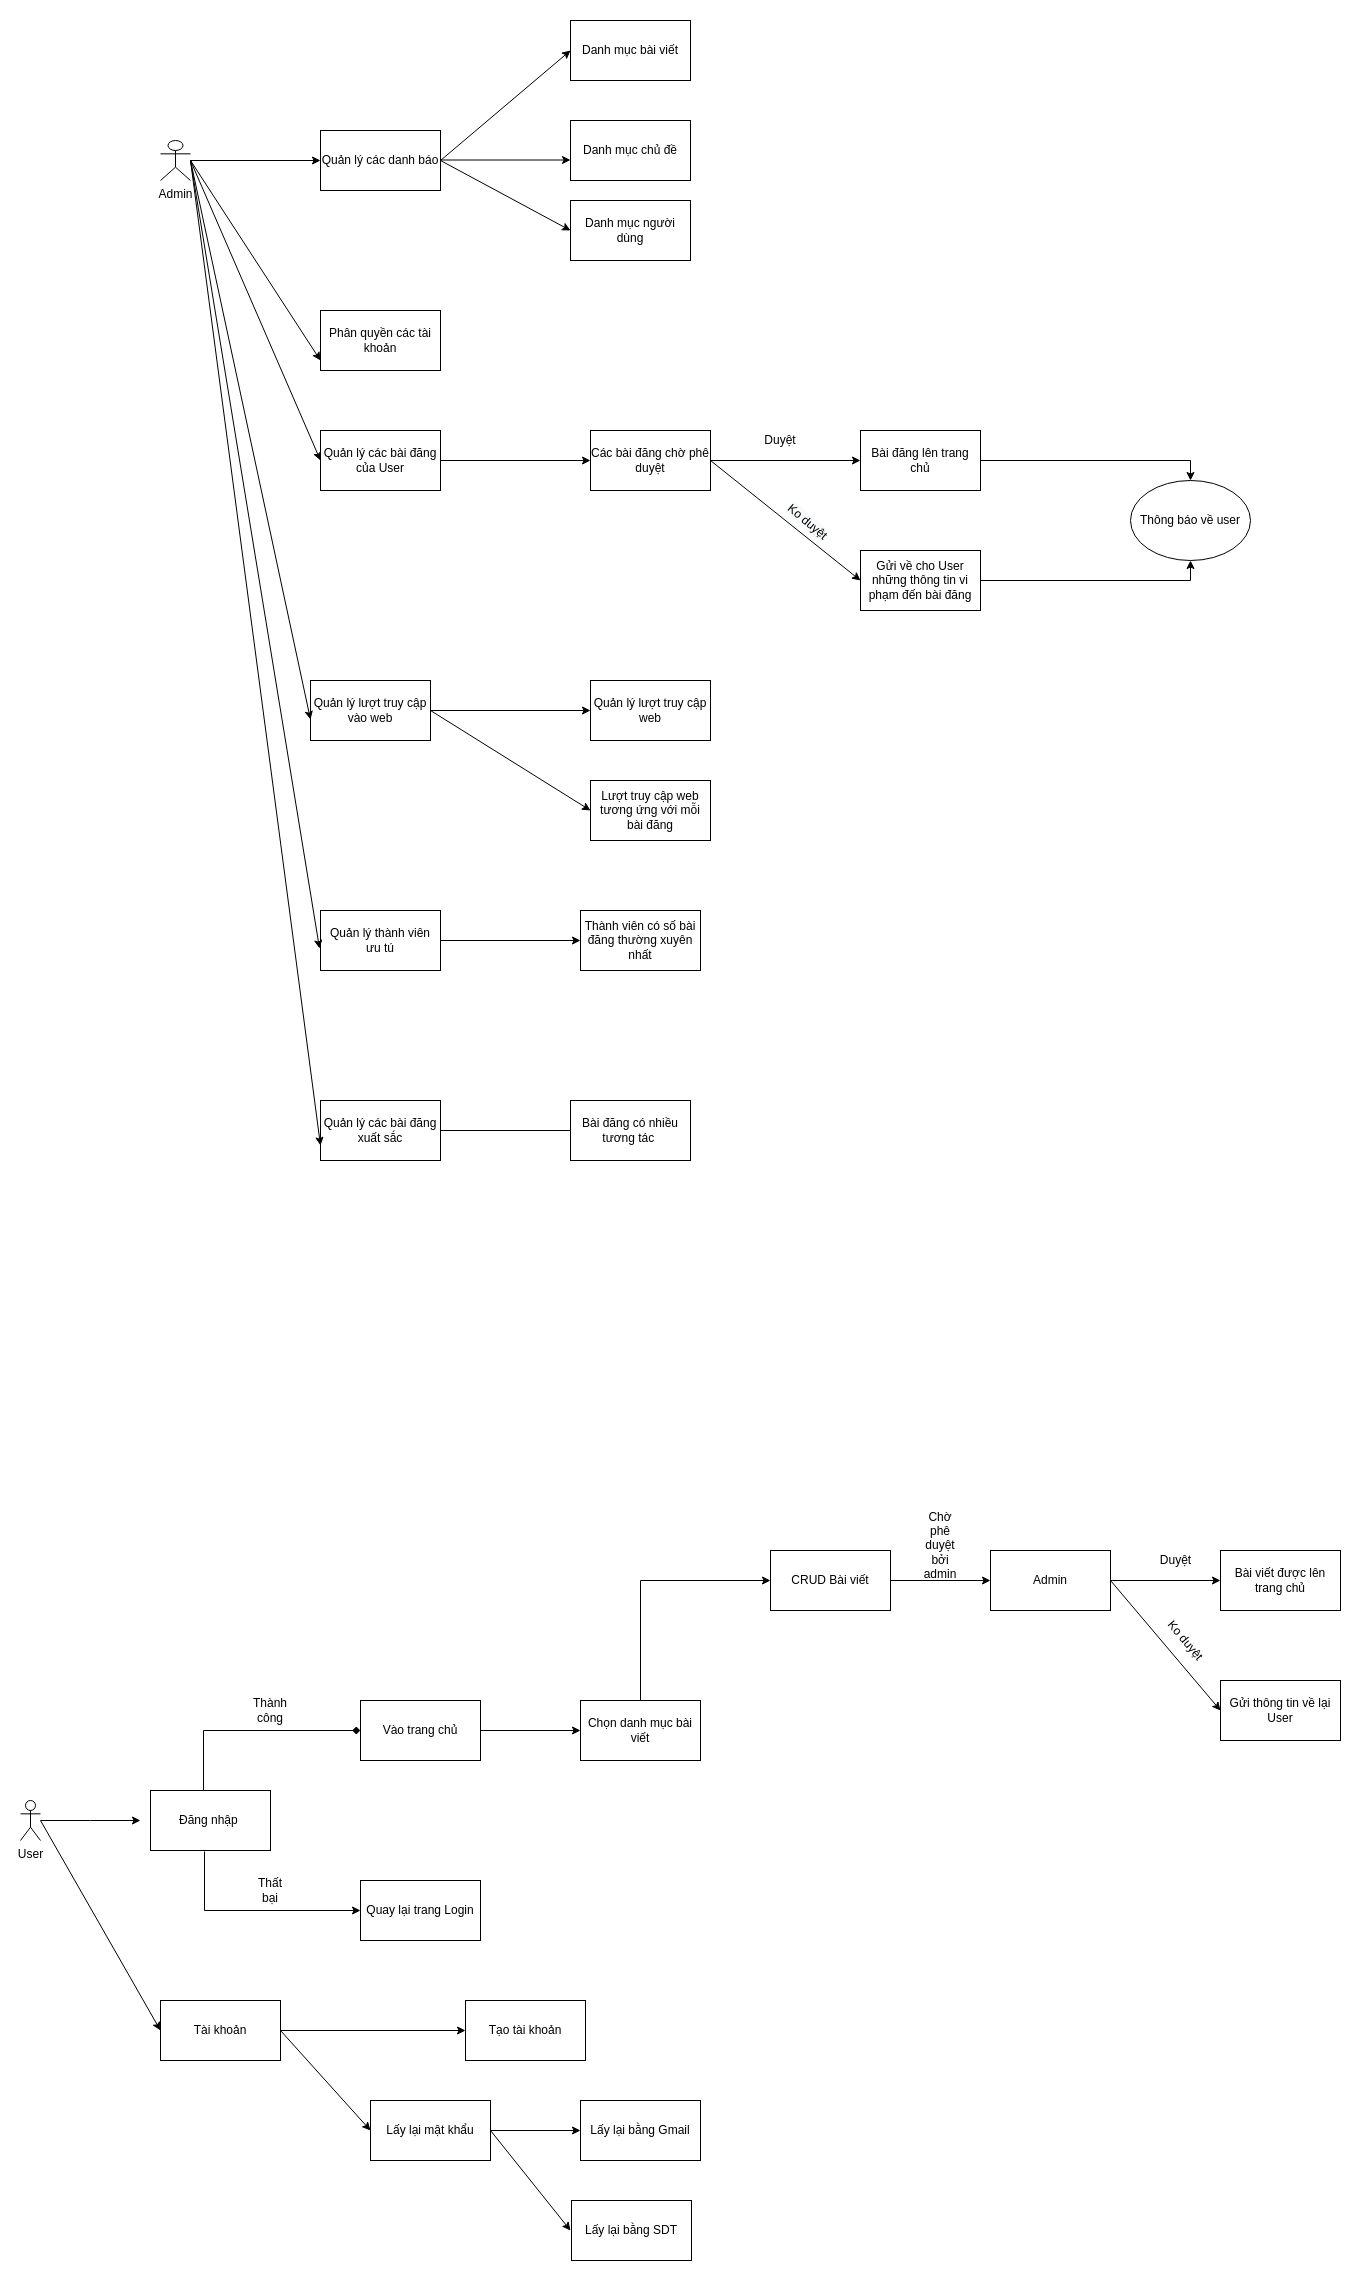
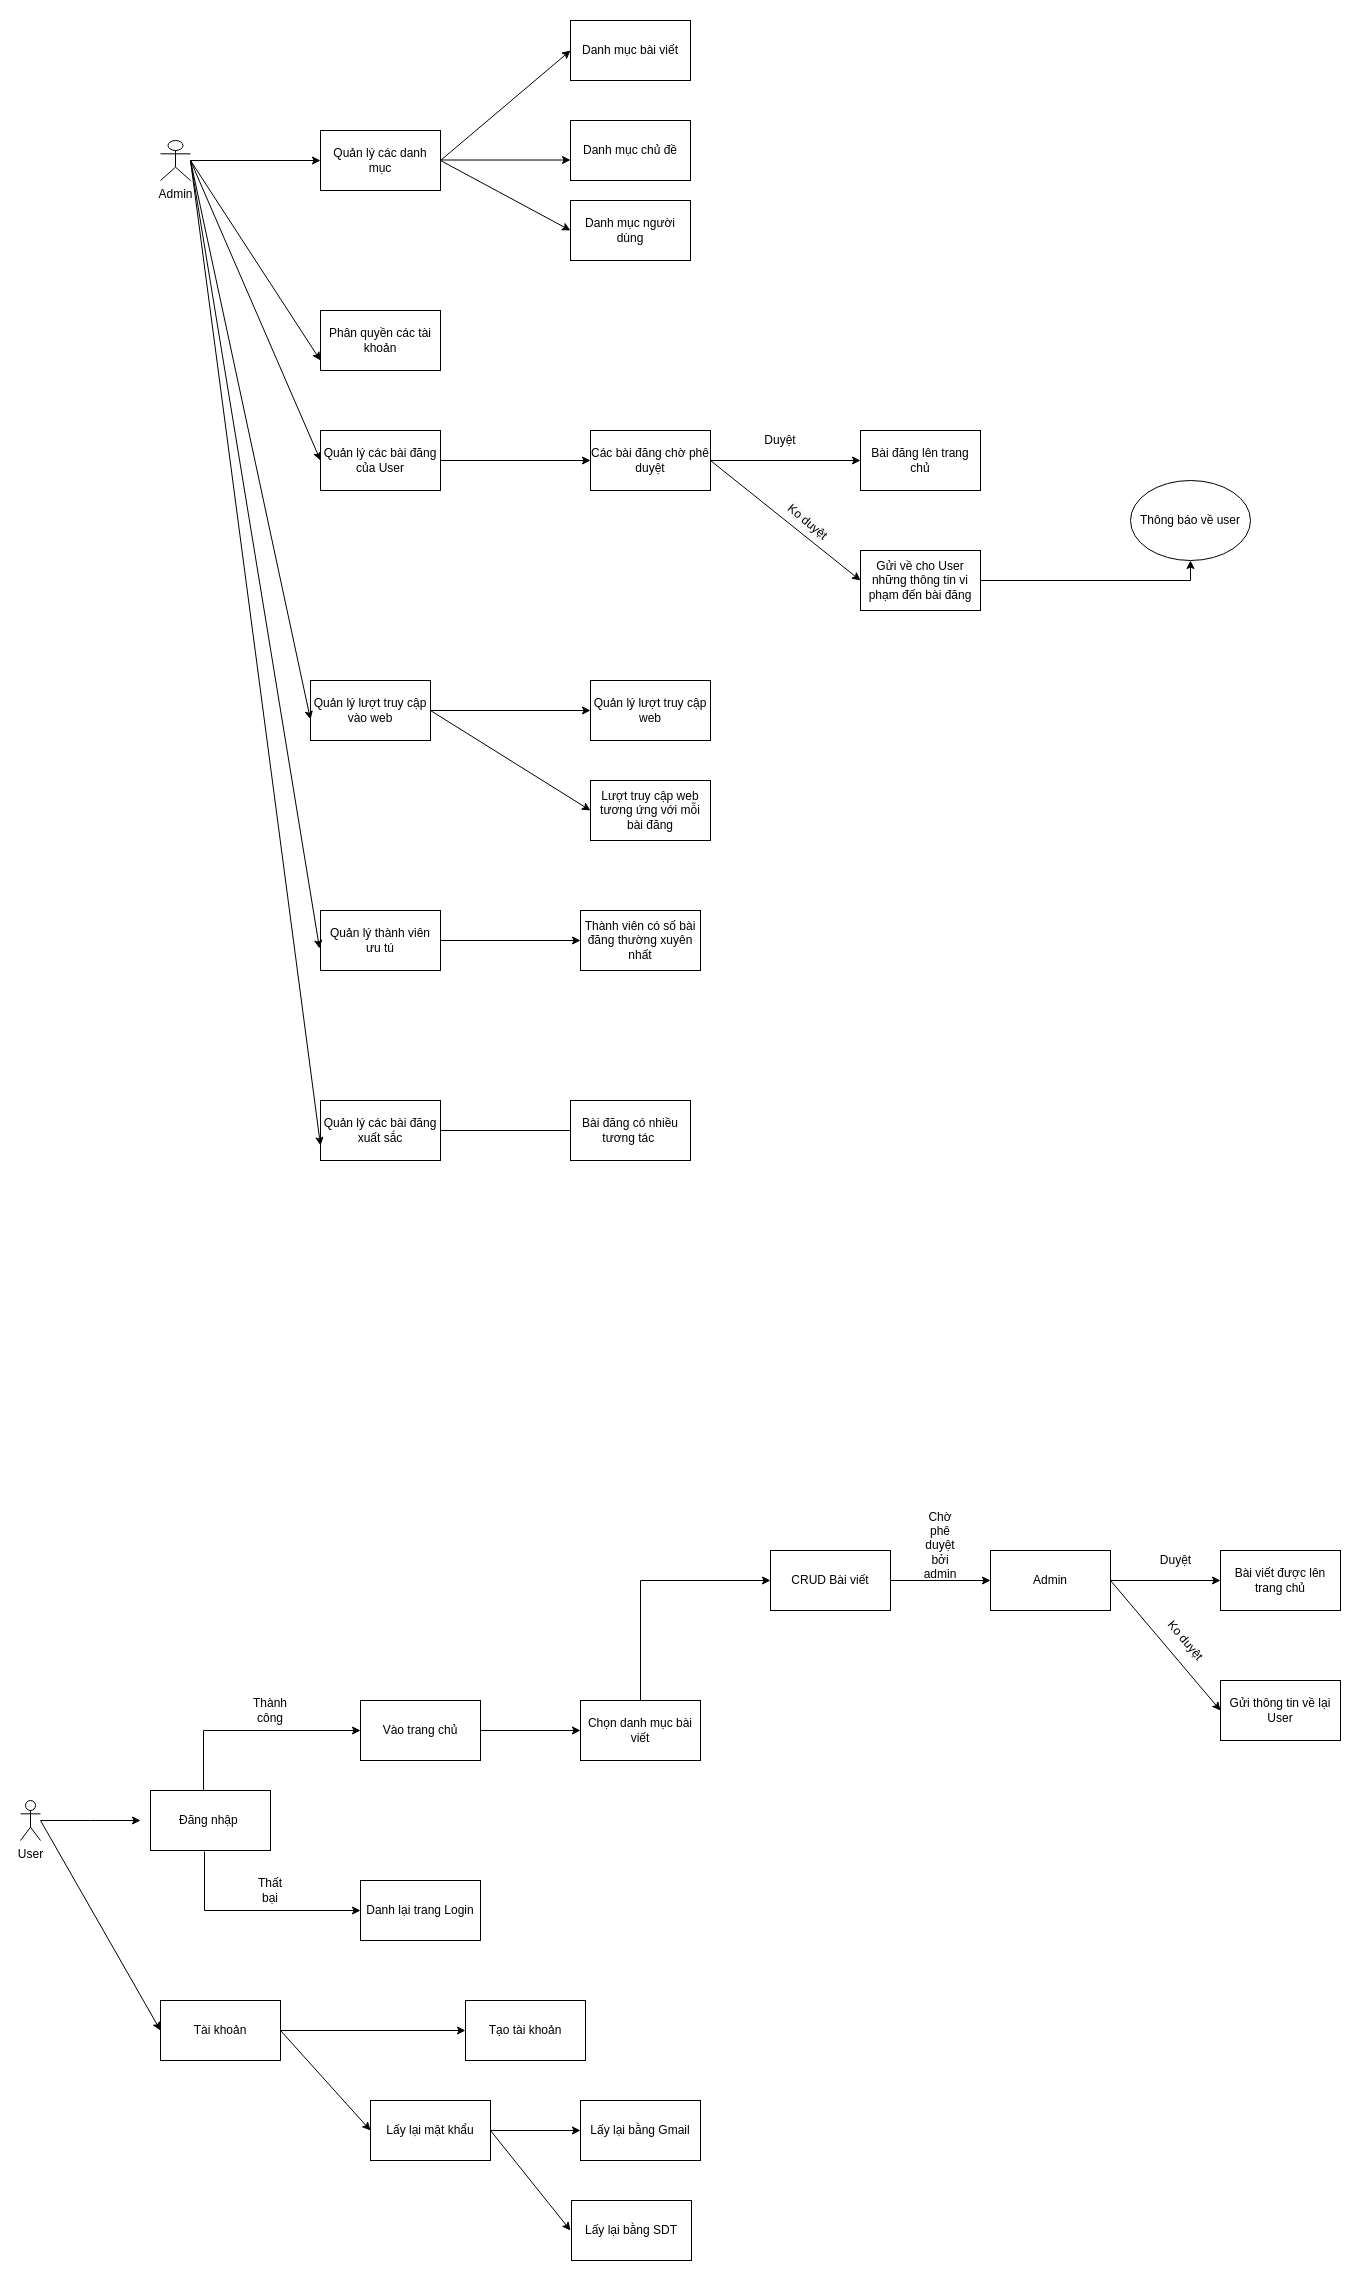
node "Quản lý các danh báo": label "Quản lý các danh báo" -> "Quản lý các danh mục"
edge "Bài đăng lên trang chủ" -> "Thông báo về user": removed
edge "Đăng nhập" -> "Vào trang chủ": arrowhead diamond -> classic
node "Quay lại trang Login": label "Quay lại trang Login" -> "Danh lại trang Login"
